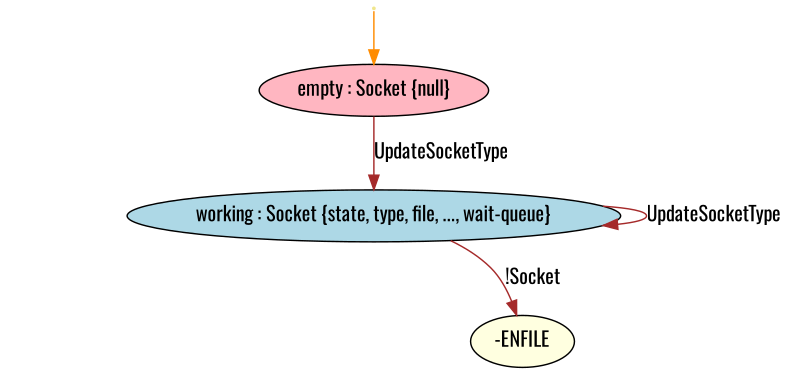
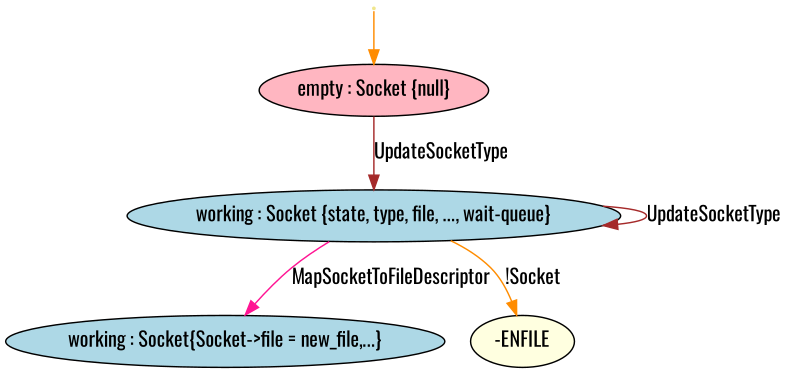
edge "working : Socket {state, type, file, ..., wait-queue}" -> "-ENFILE": color brown -> darkorange
node "working : Socket{Socket->file = new_file,...}": added
